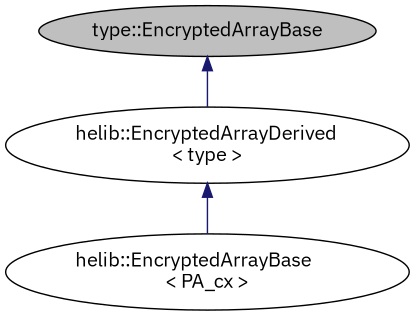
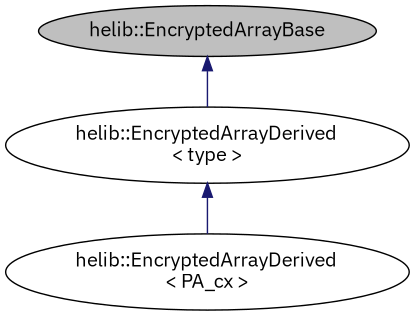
node "type::EncryptedArrayBase": label "type::EncryptedArrayBase" -> "helib::EncryptedArrayBase"
node "helib::EncryptedArrayBase < PA_cx >": label "helib::EncryptedArrayBase < PA_cx >" -> "helib::EncryptedArrayDerived < PA_cx >"
